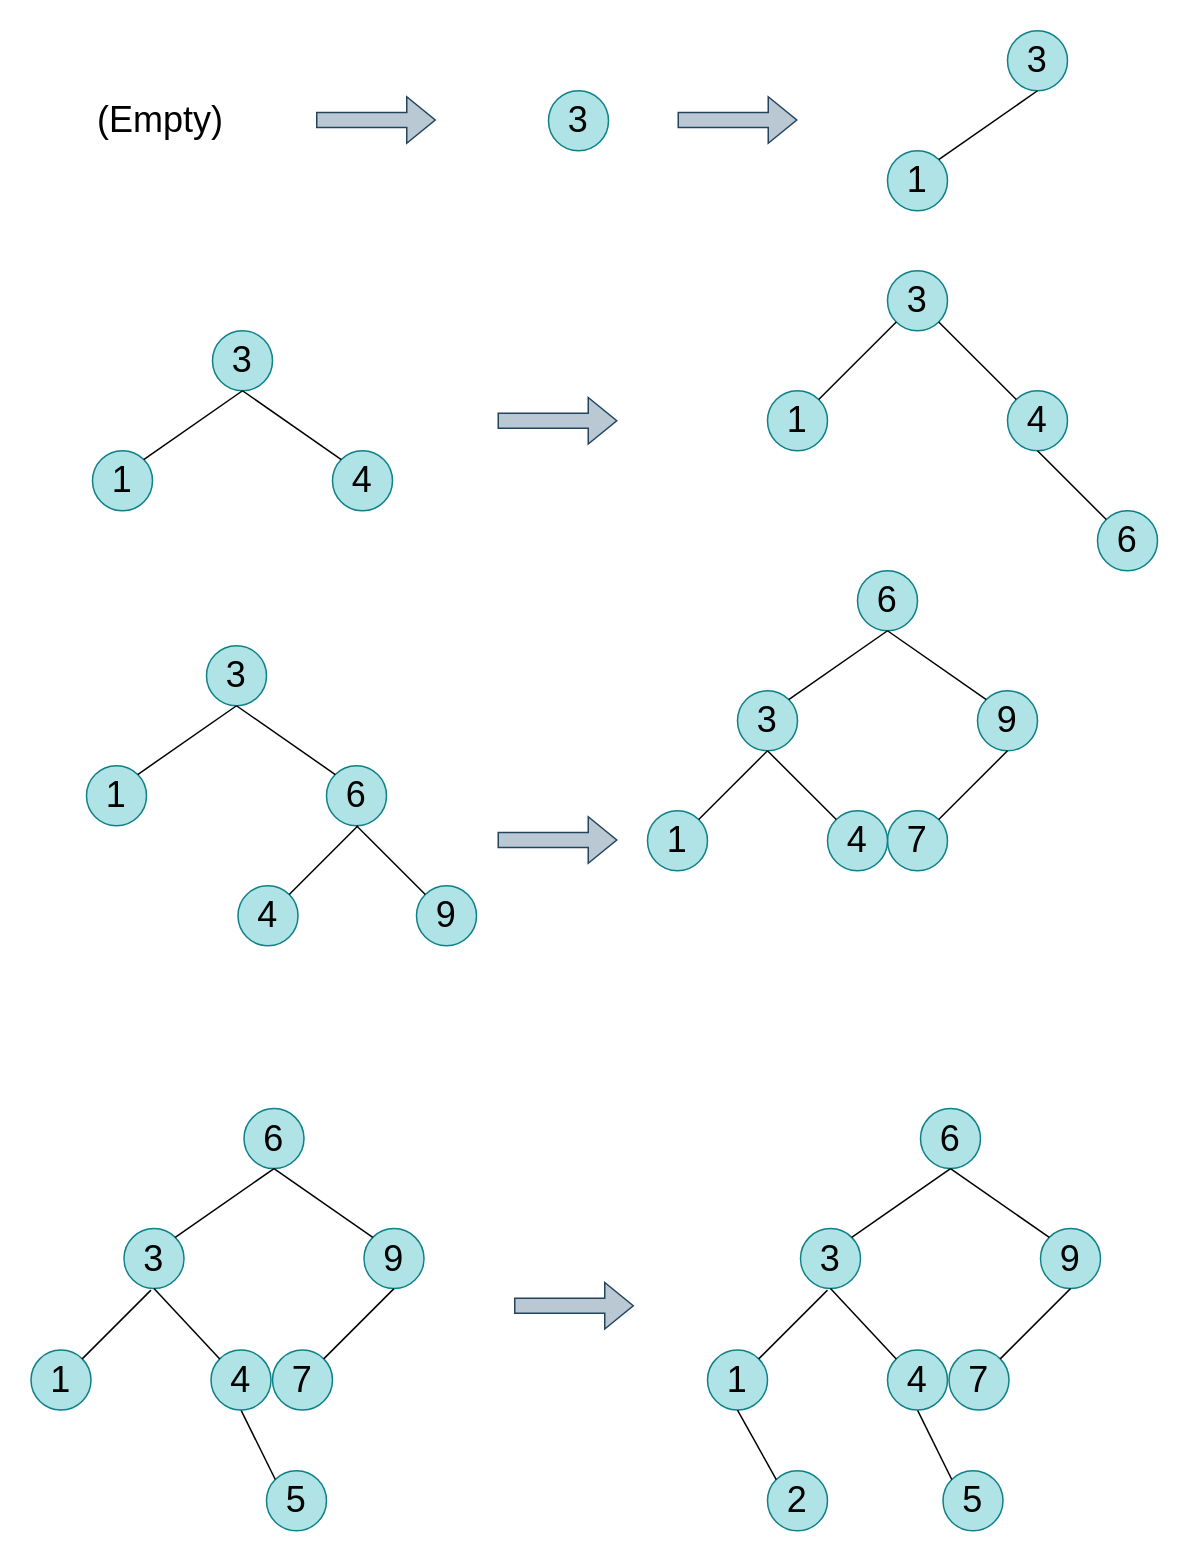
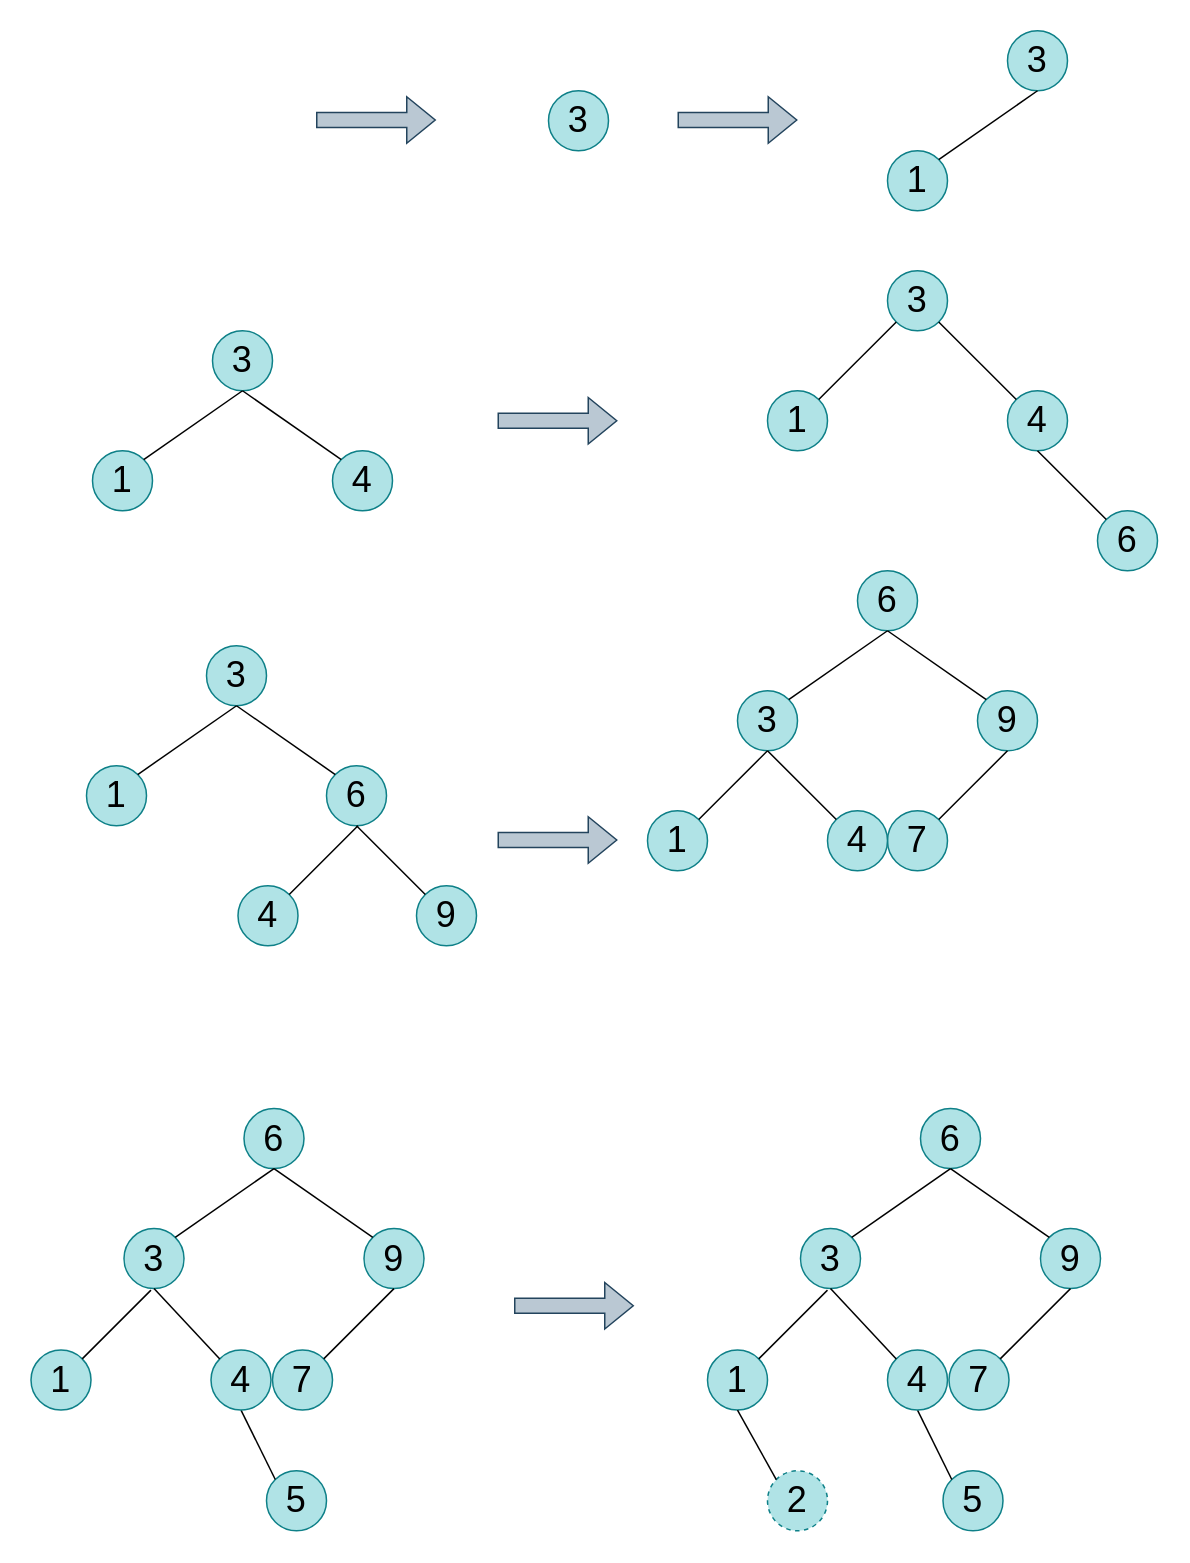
node "(Empty)": removed
node "2": style solid -> dashed
